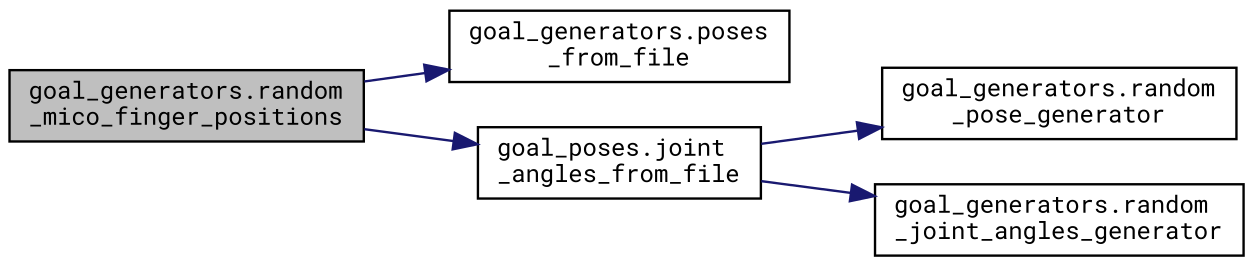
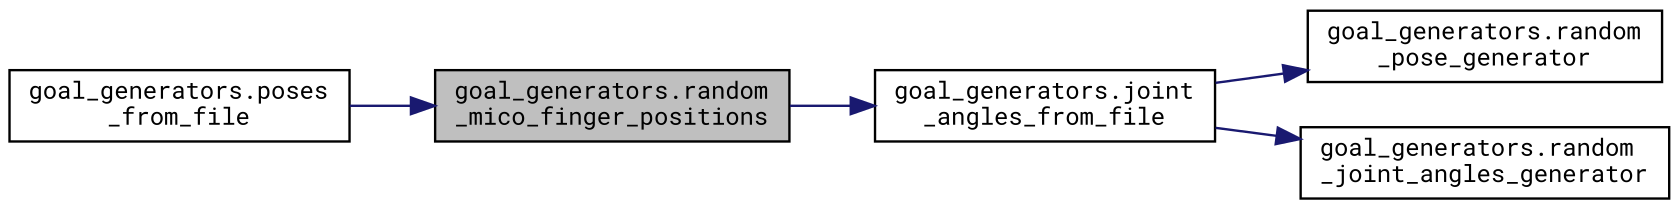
edge "goal_generators.random _mico_finger_positions" -> "goal_generators.poses _from_file": reversed
node "goal_poses.joint _angles_from_file": label "goal_poses.joint _angles_from_file" -> "goal_generators.joint _angles_from_file"
